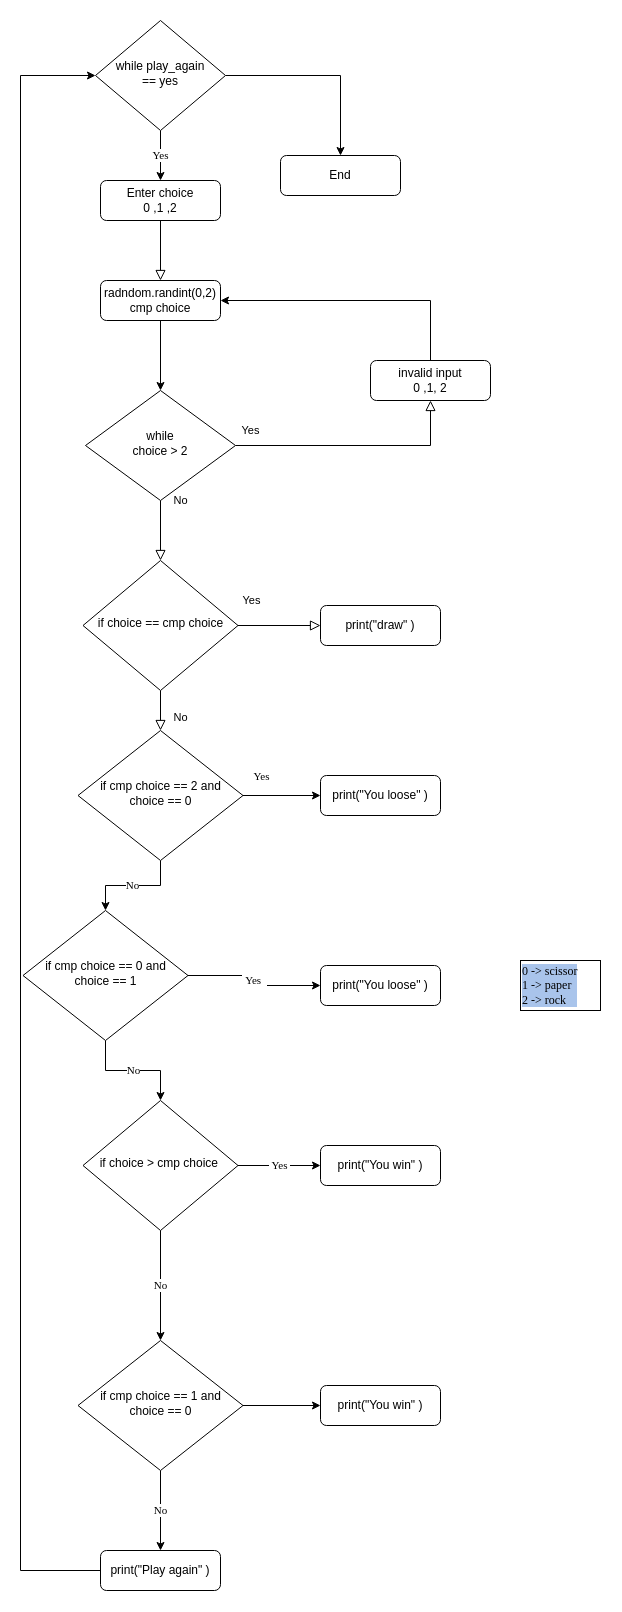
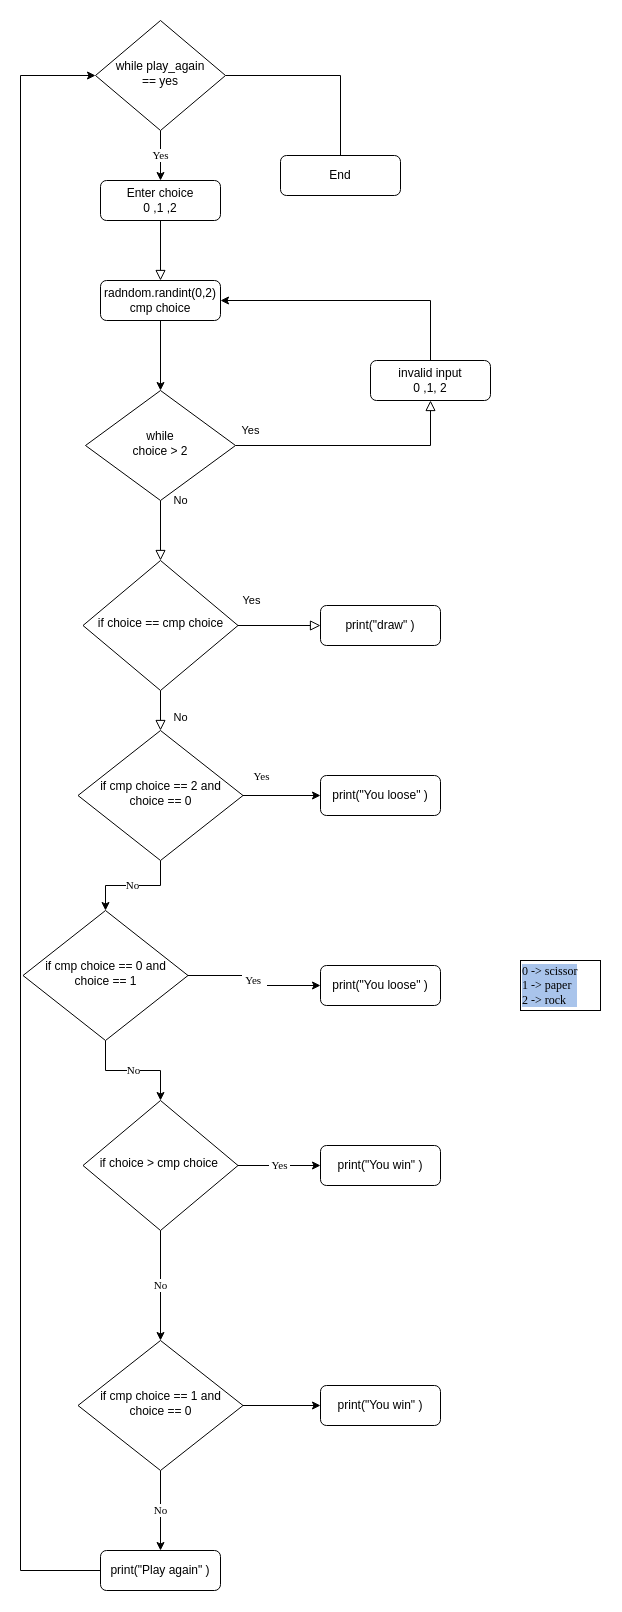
edge "while play_again == yes" -> "End": arrowhead classic -> none
